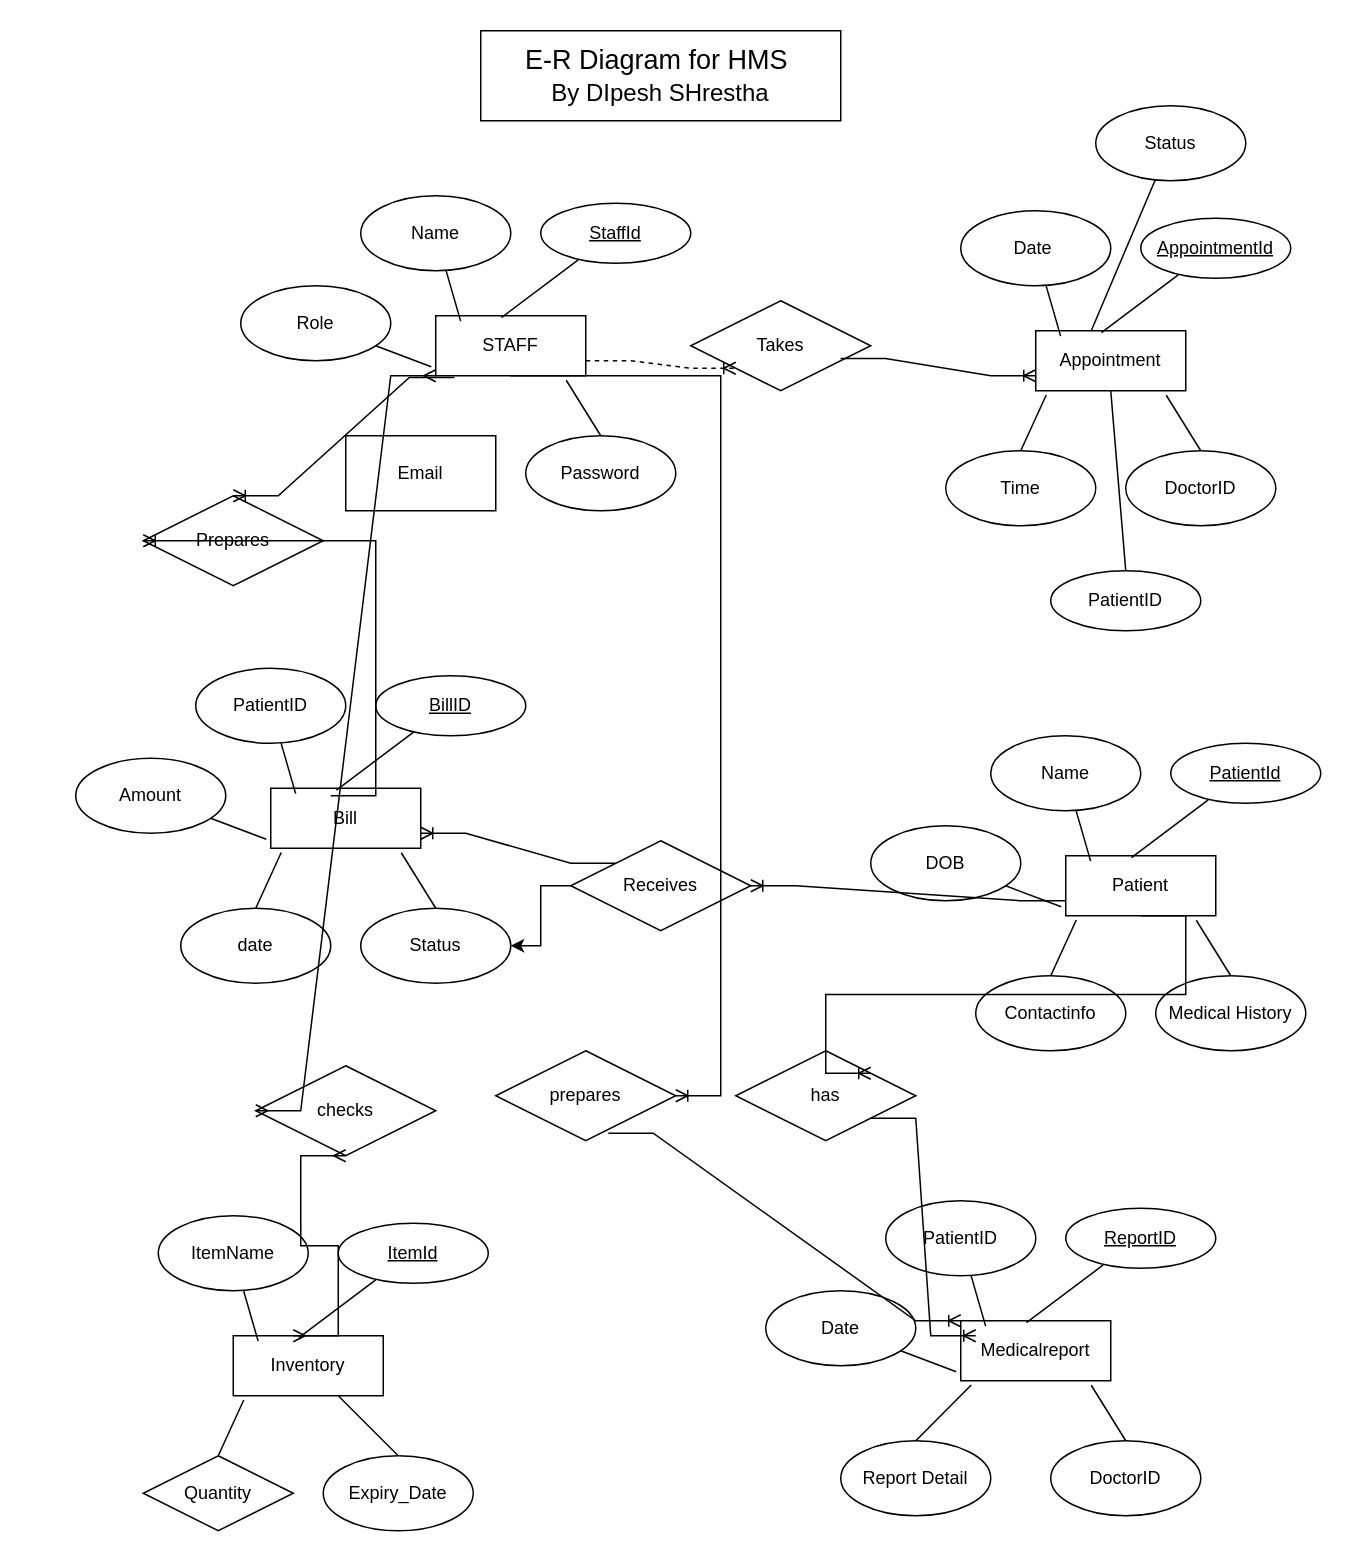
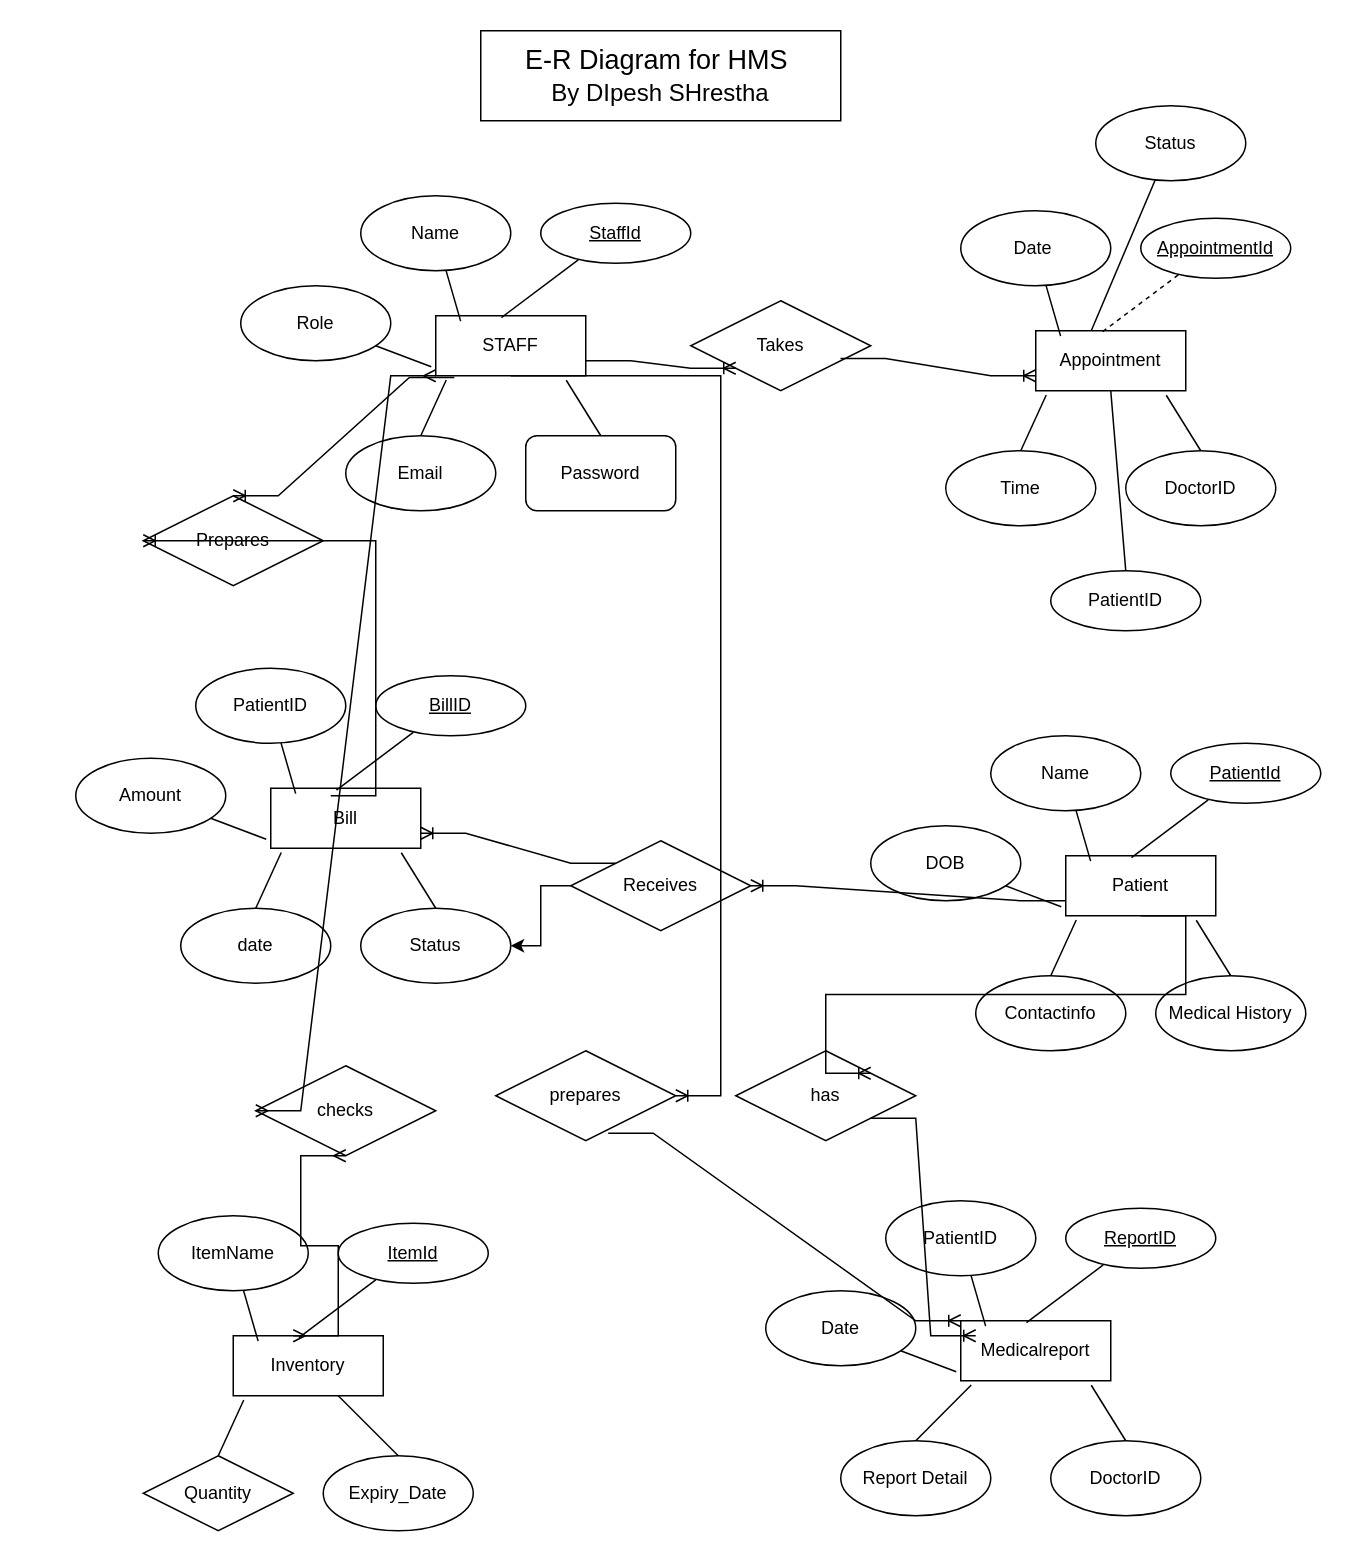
edge "AppointmentId" -- "Appointment": style solid -> dashed
edge "STAFF" -> "Takes": style dashed -> solid
edge "STAFF" -- "Email": added
node "Email": shape rectangle -> ellipse
node "Password": shape ellipse -> rounded rectangle
